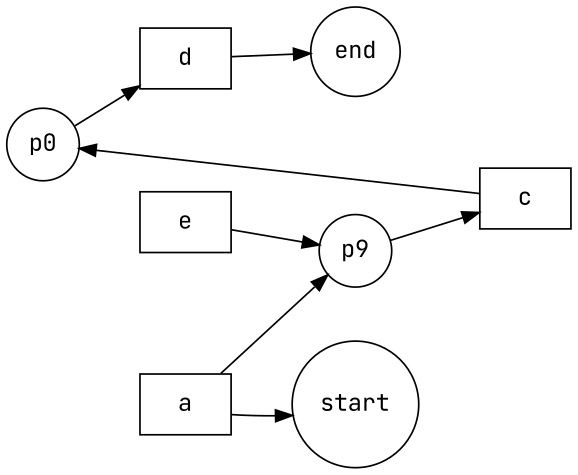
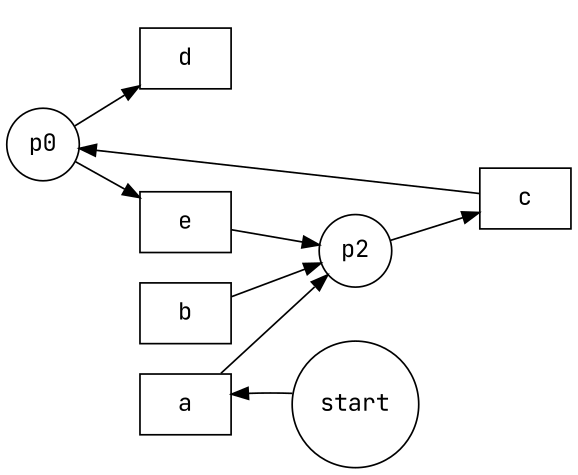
node "end": removed
edge "p0" -> "e": added
node "p9": label "p9" -> "p2"
node "b": added
edge "a" -> "start": reversed
